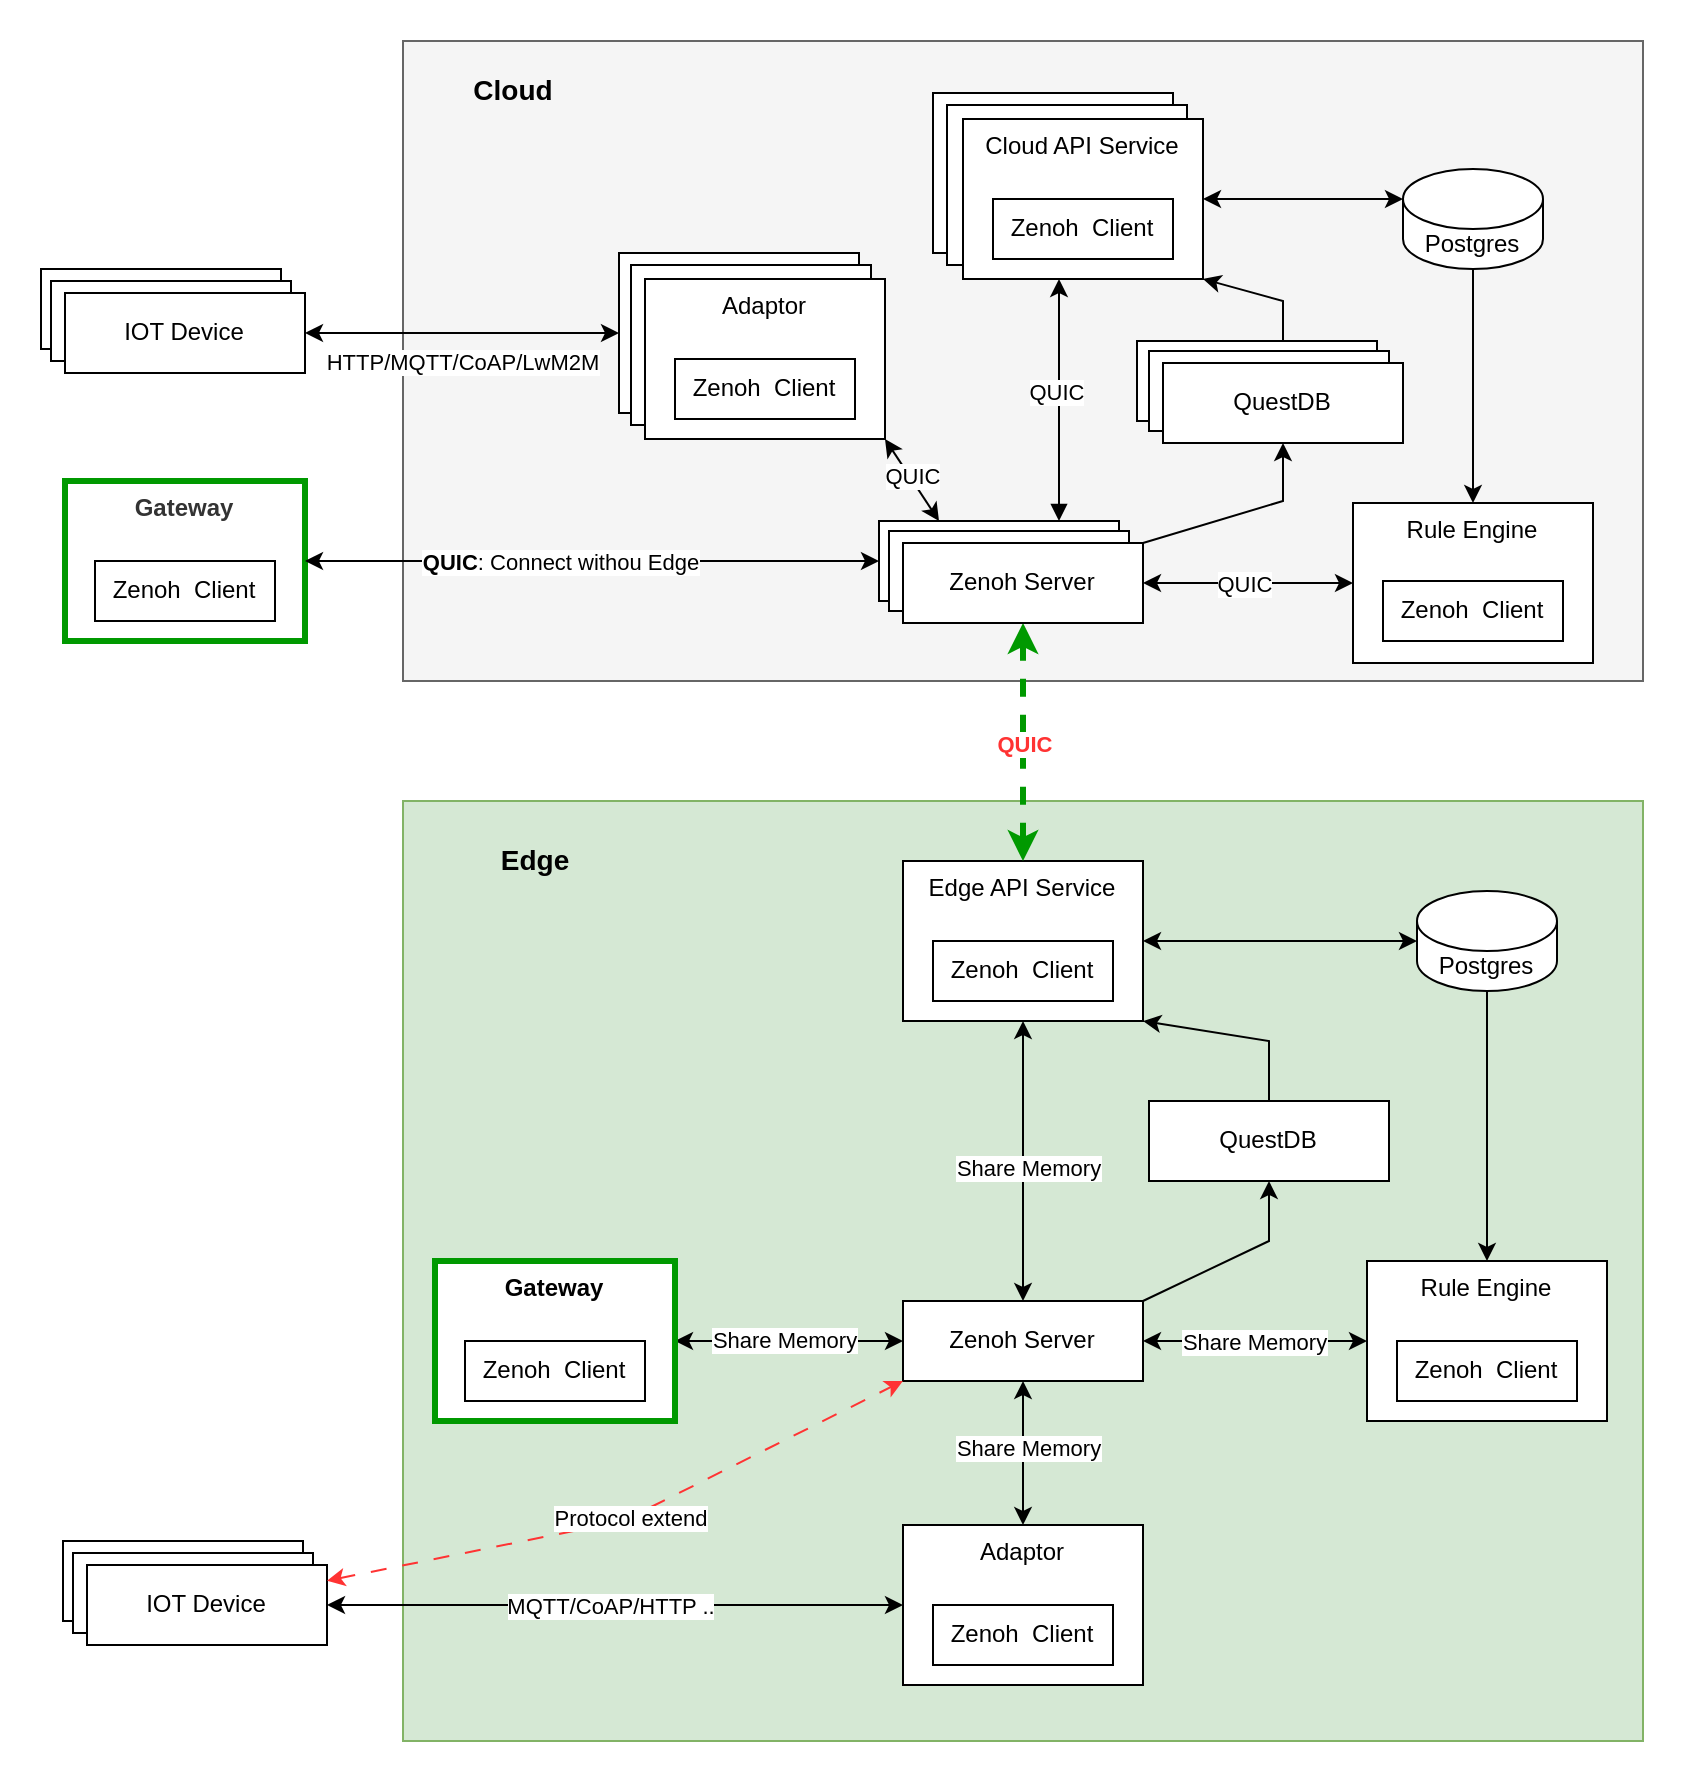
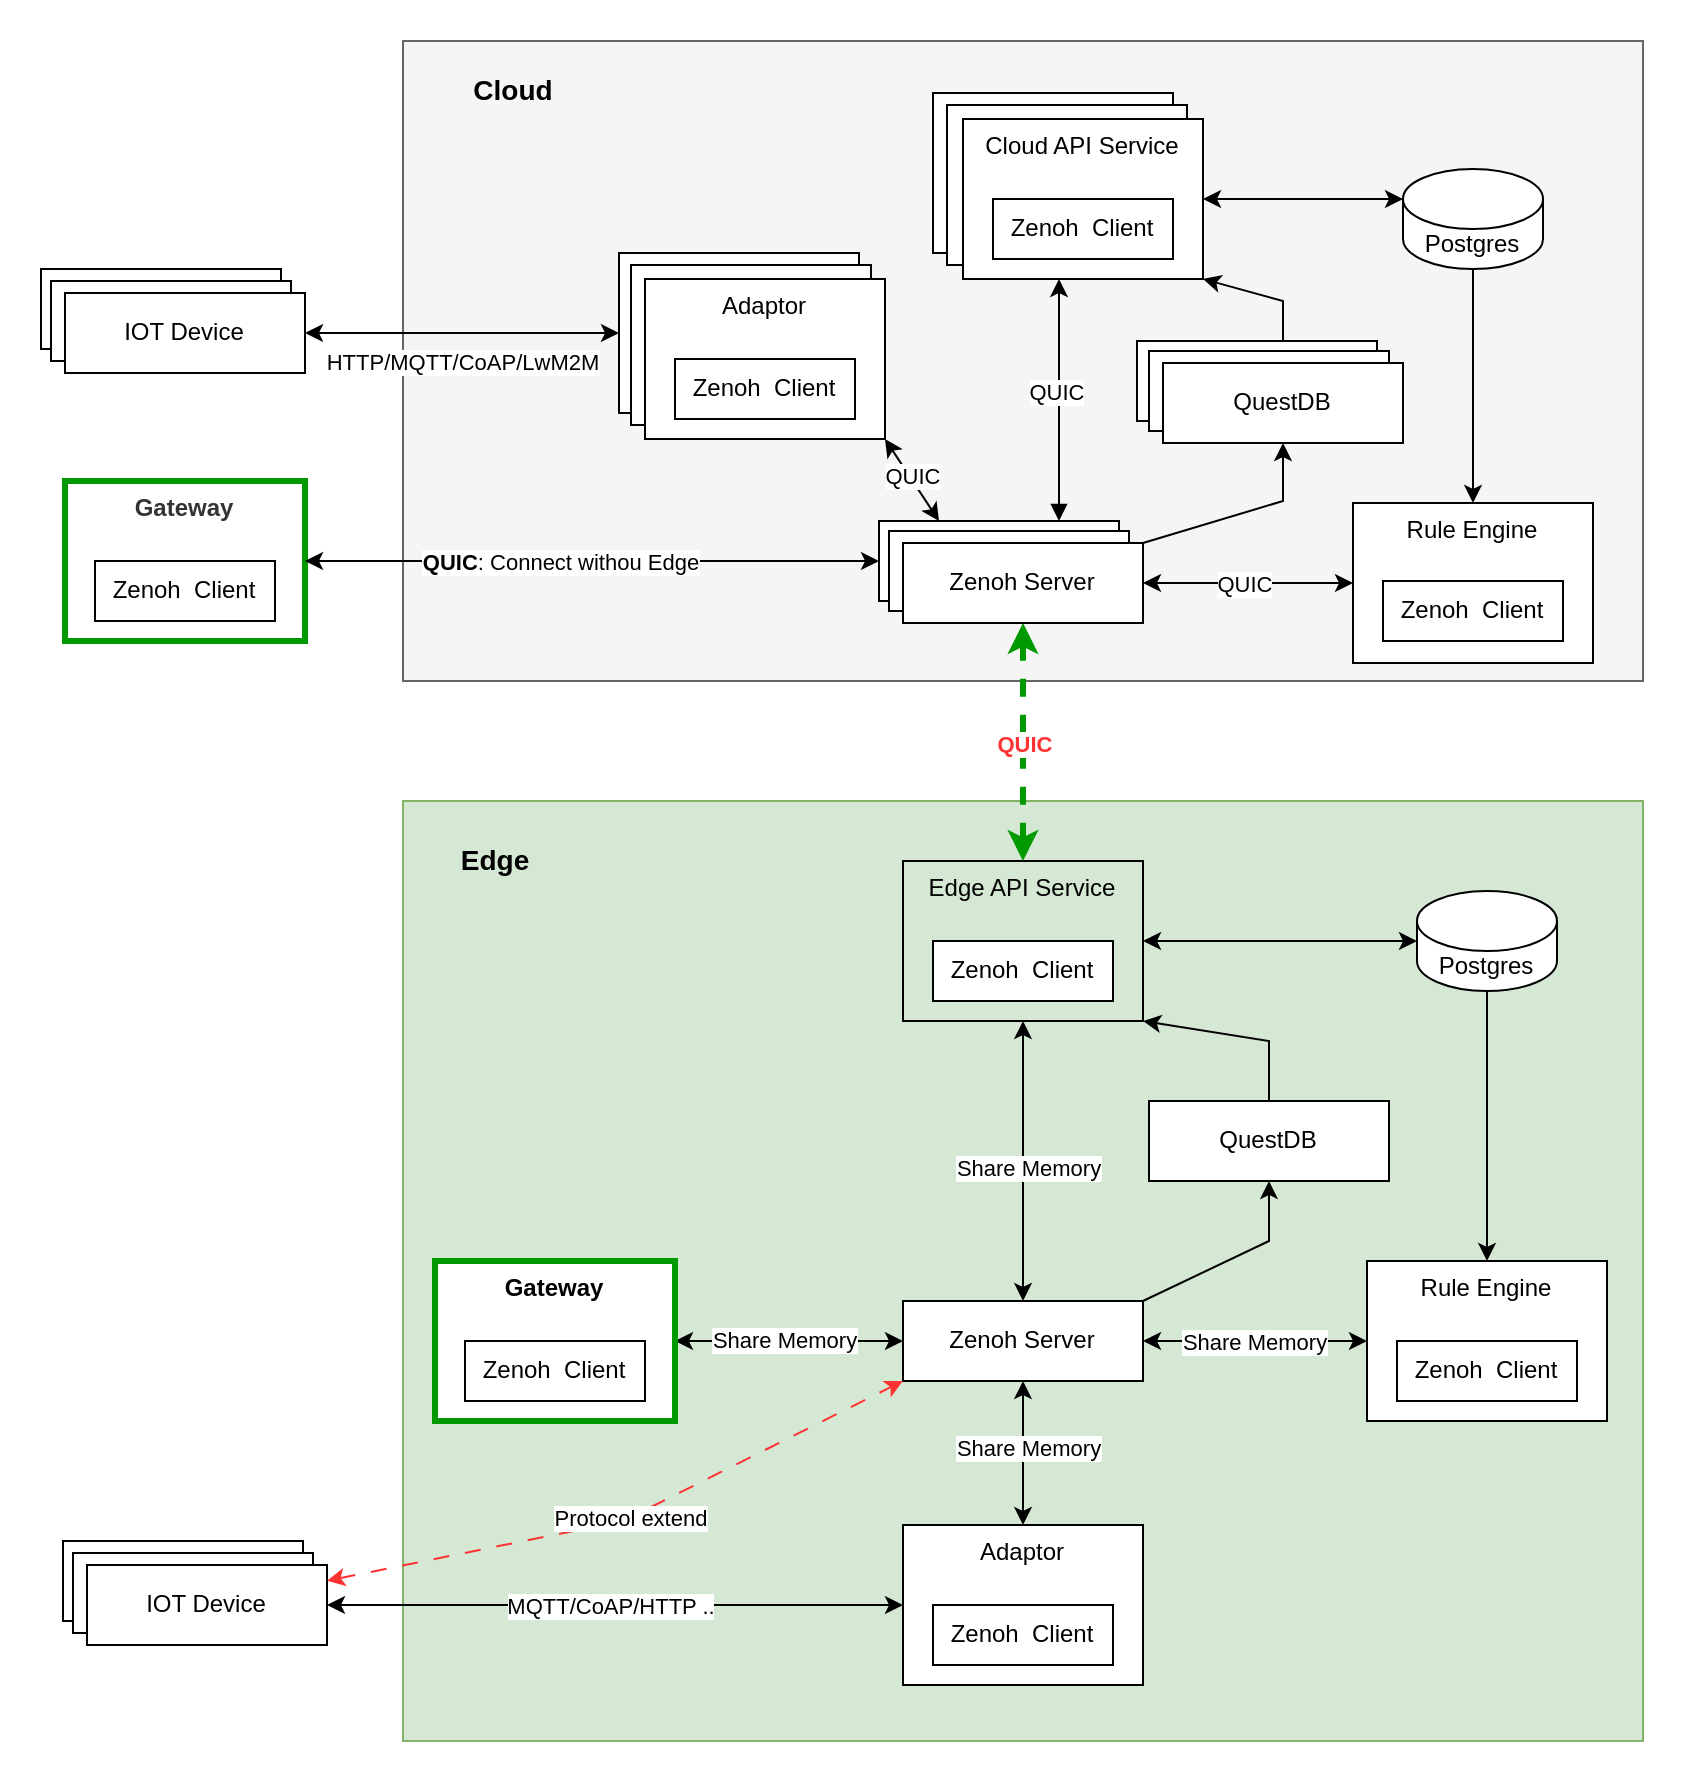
node "Edge": moved (535, 861) -> (495, 861)
node "Edge API Service": fillcolor #ffffff -> #d5e8d4
